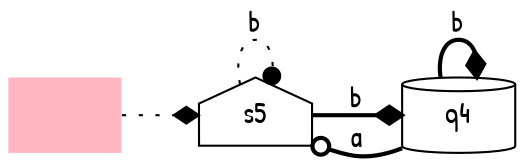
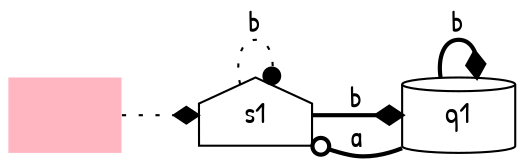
node "s5": label "s5" -> "s1"
node "q4": label "q4" -> "q1"
